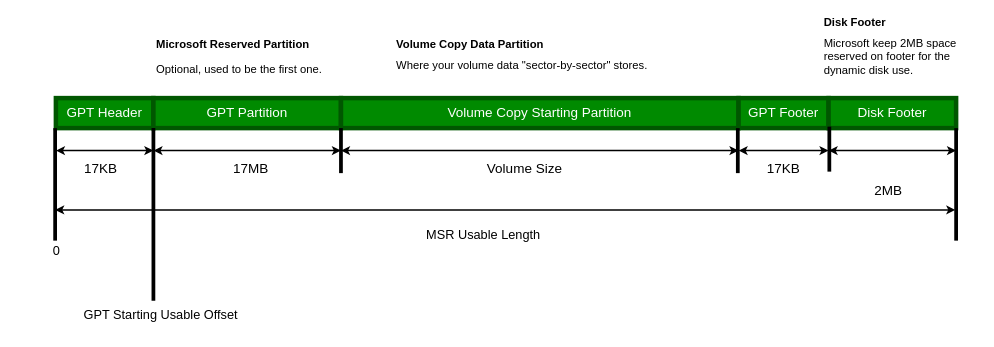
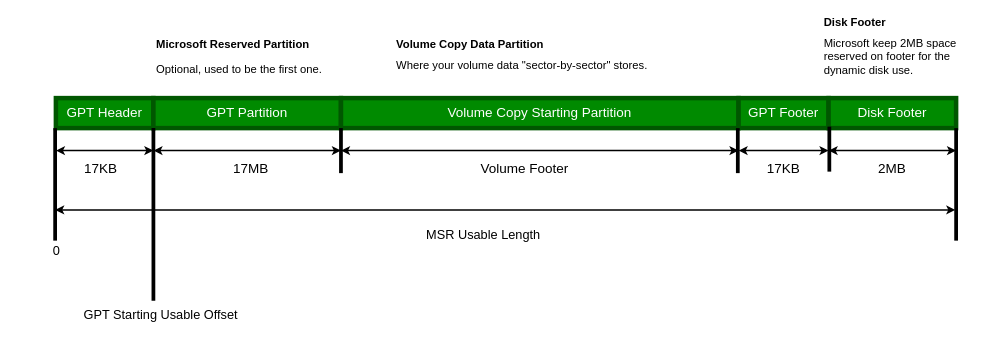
node "Volume Size": label "Volume Size" -> "Volume Footer"
node "2MB": moved (888, 191) -> (892, 168)
